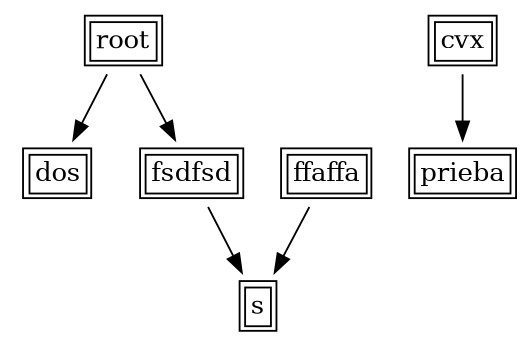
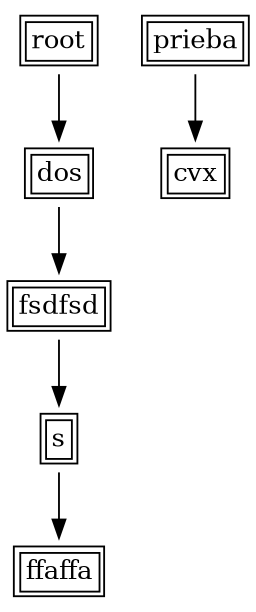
edge "cvx" -> "prieba": reversed
edge "root" -> "fsdfsd": now "dos" -> "fsdfsd"
edge "ffaffa" -> "s": reversed
